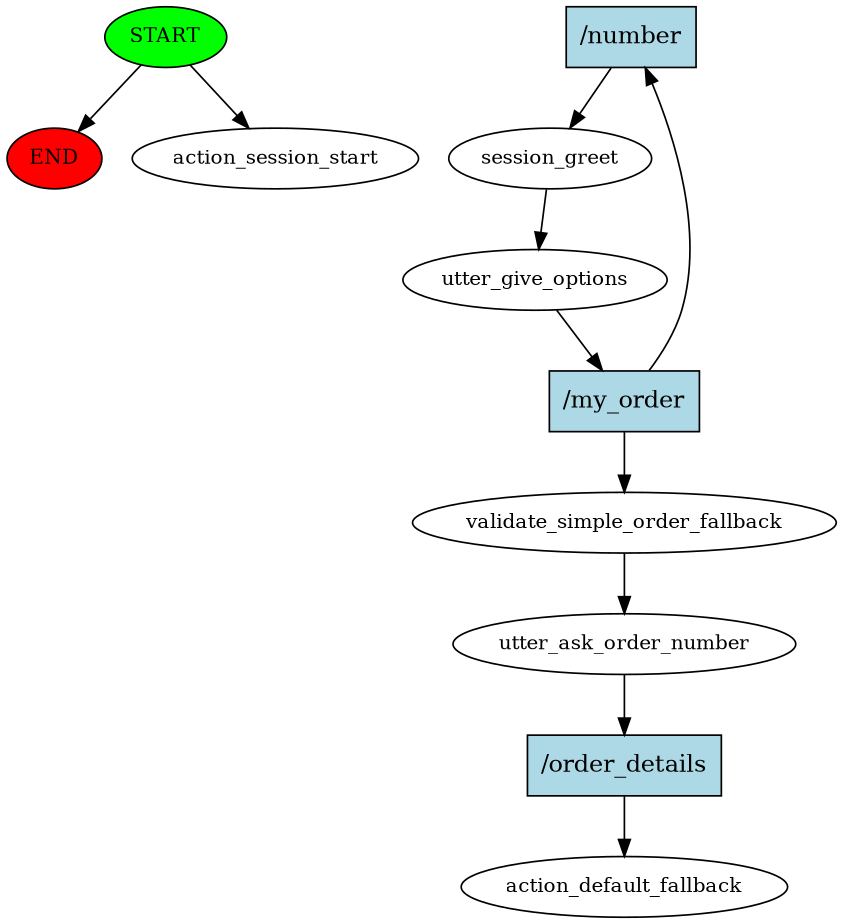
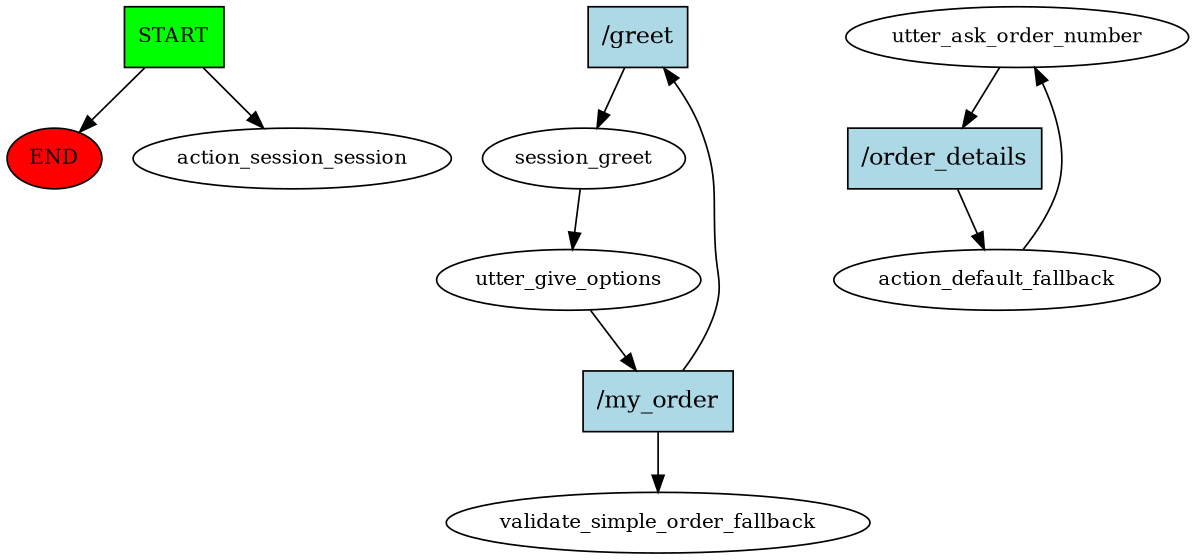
node "START": shape ellipse -> box
node "/number": label "/number" -> "/greet"
node "action_session_start": label "action_session_start" -> "action_session_session"
edge "validate_simple_order_fallback" -> "utter_ask_order_number": now "action_default_fallback" -> "utter_ask_order_number"
